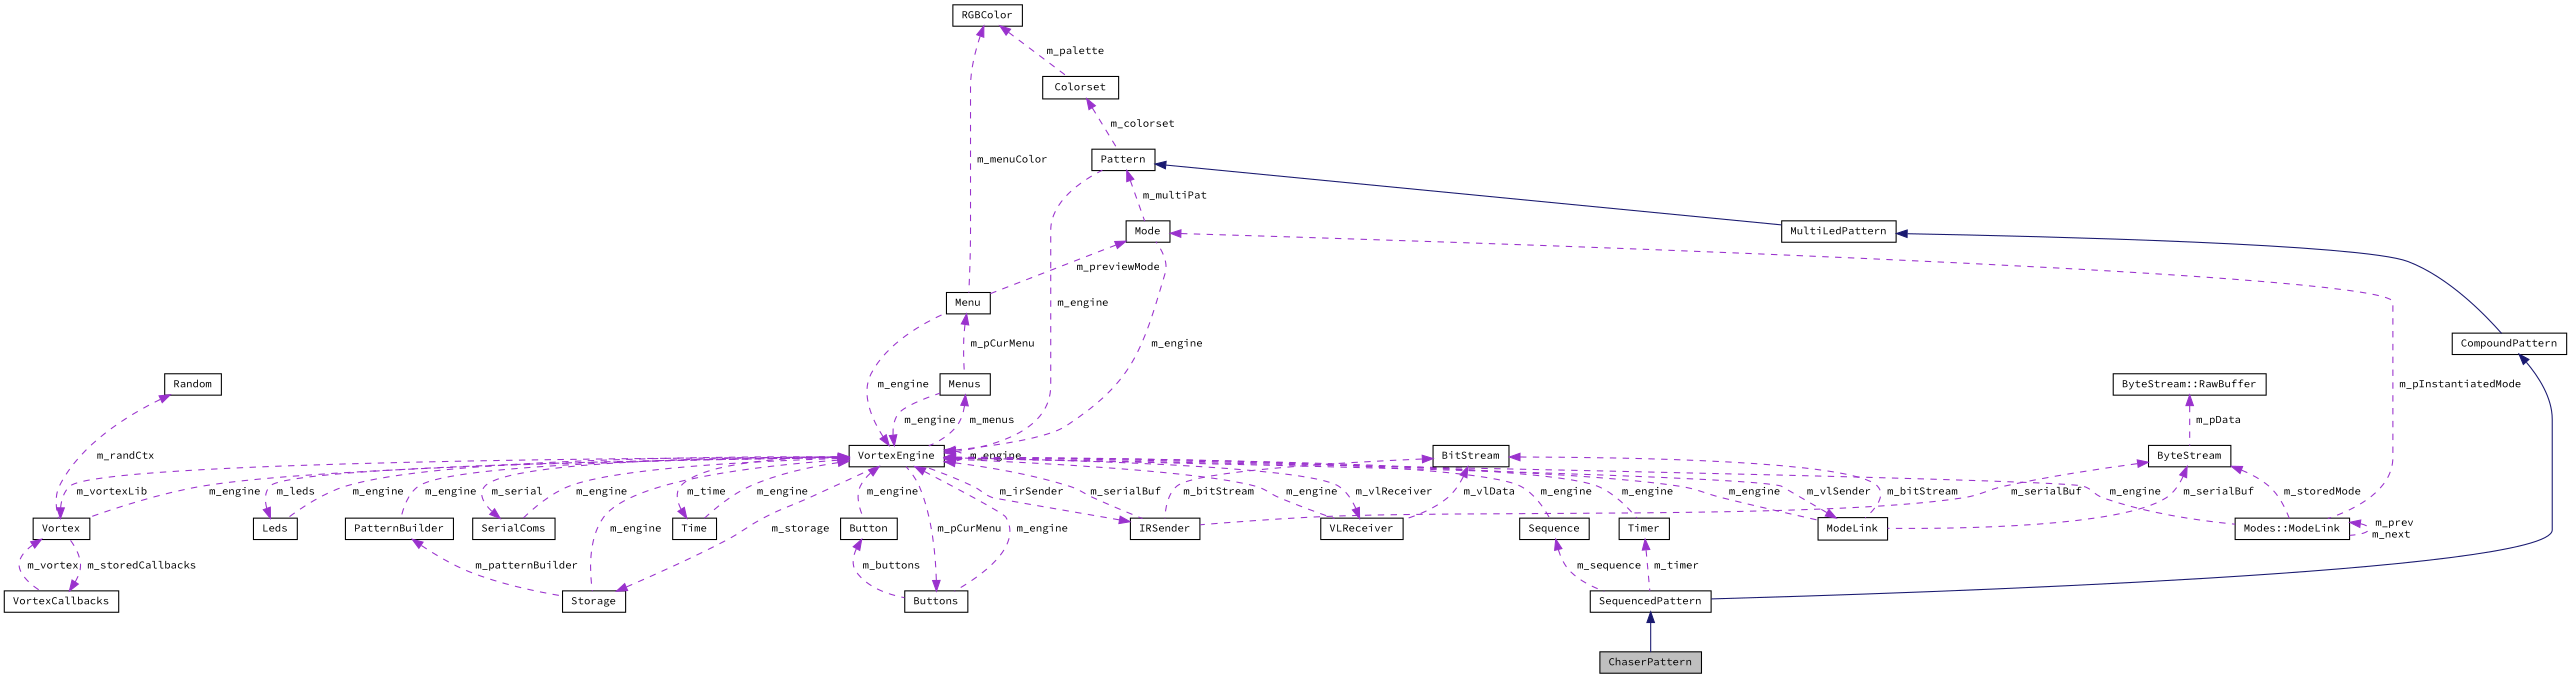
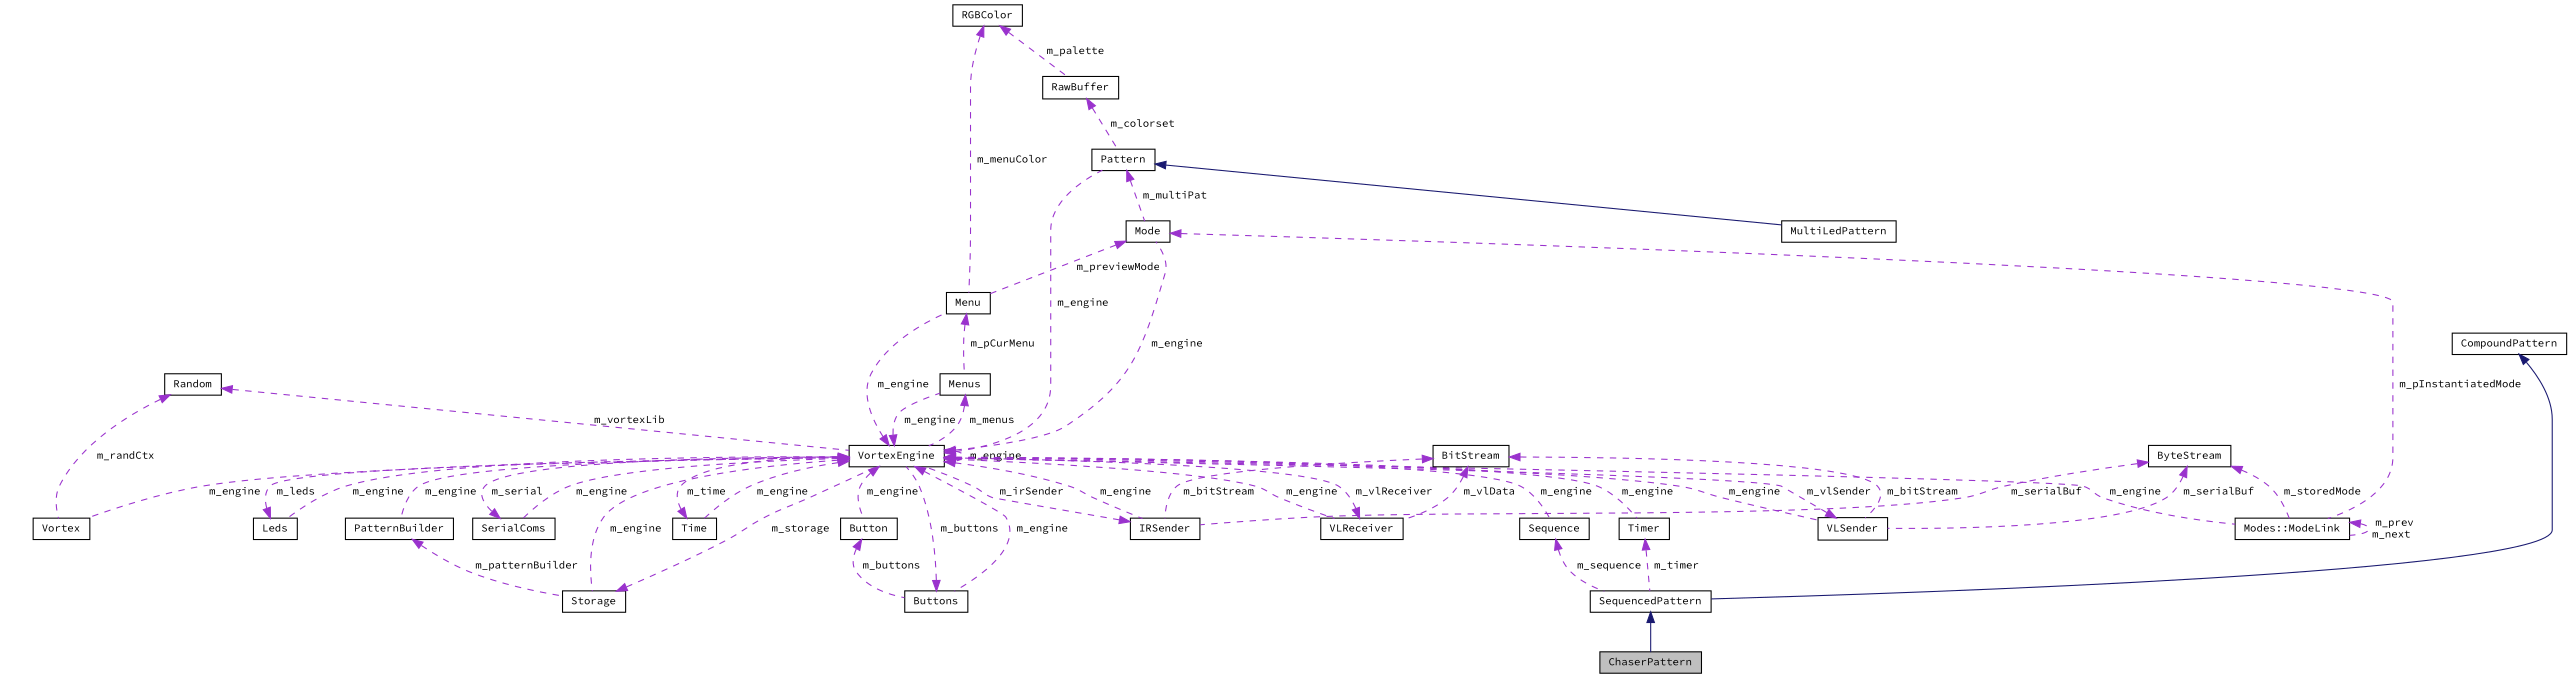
node "Colorset": label "Colorset" -> "RawBuffer"
edge "CompoundPattern" -> "MultiLedPattern": removed
node "ByteStream::RawBuffer": removed
edge "VortexEngine" -> "Vortex": now "VortexEngine" -> "Random"
edge "IRSender" -> "VortexEngine": label " m_serialBuf" -> " m_engine"
edge "VortexEngine" -> "Buttons": label " m_pCurMenu" -> " m_buttons"
node "ModeLink": label "ModeLink" -> "VLSender"
node "VortexCallbacks": removed
